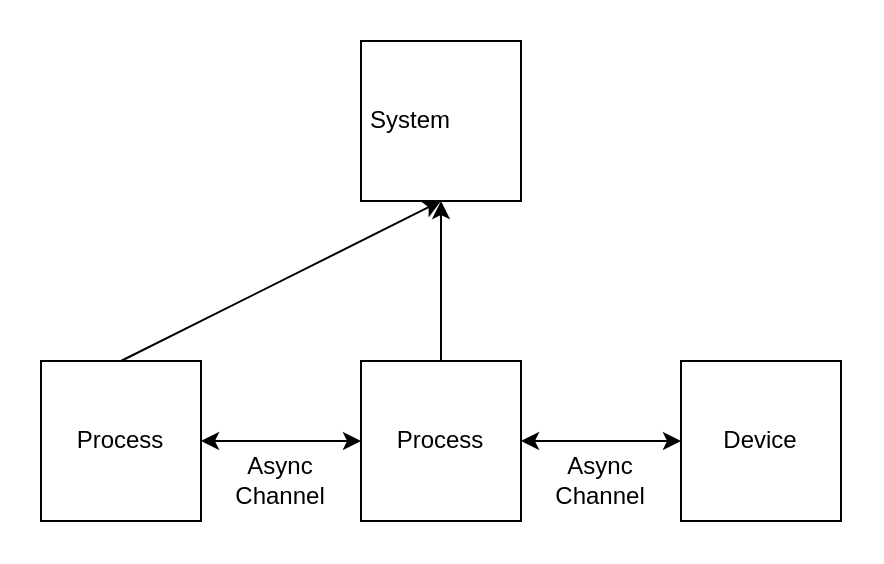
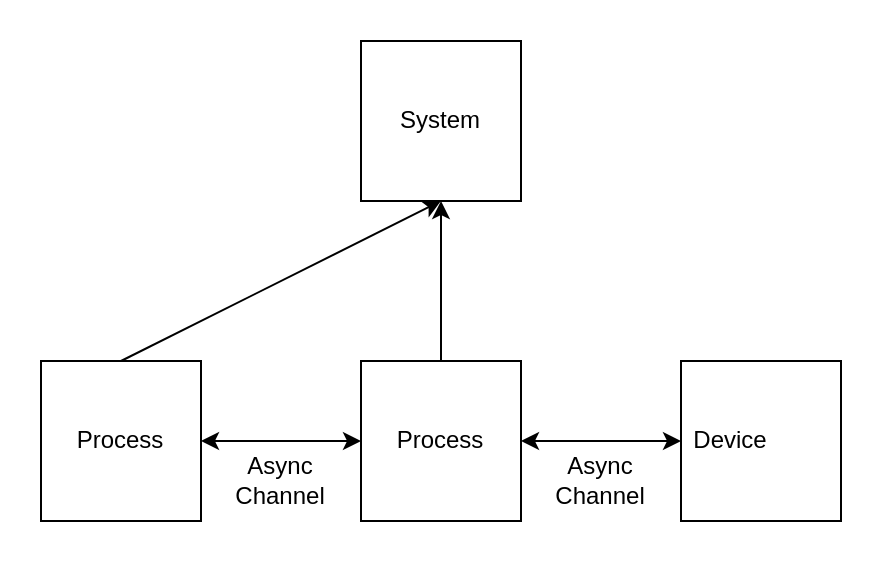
node "System": moved (411, 121) -> (441, 121)
node "Device": moved (761, 441) -> (731, 441)
